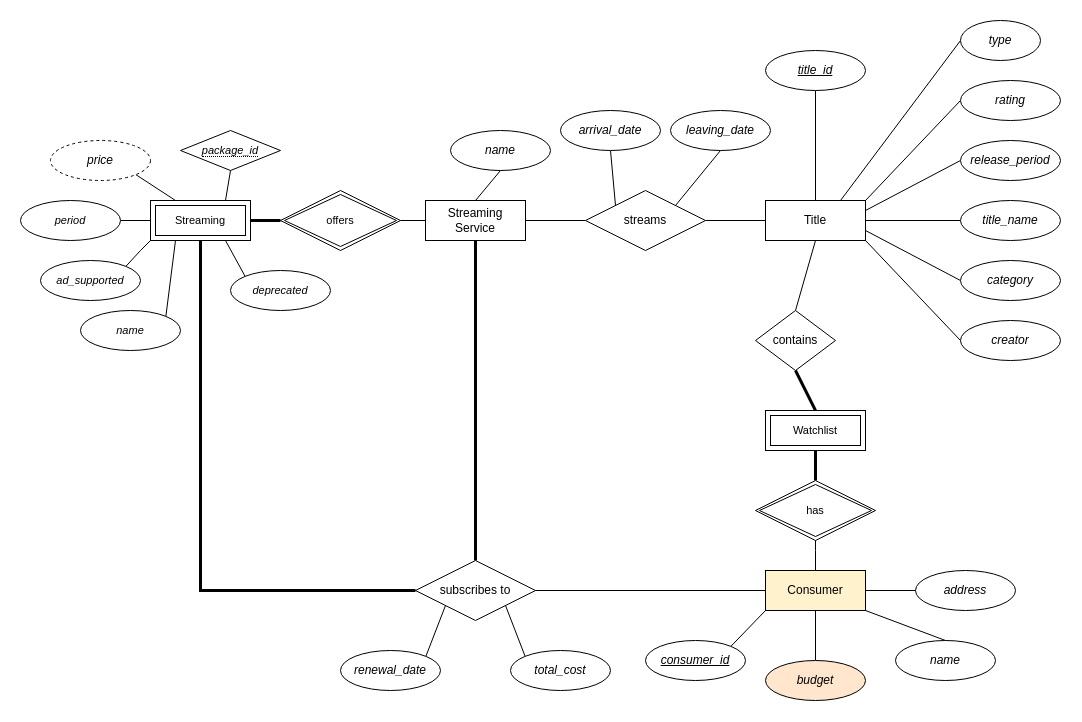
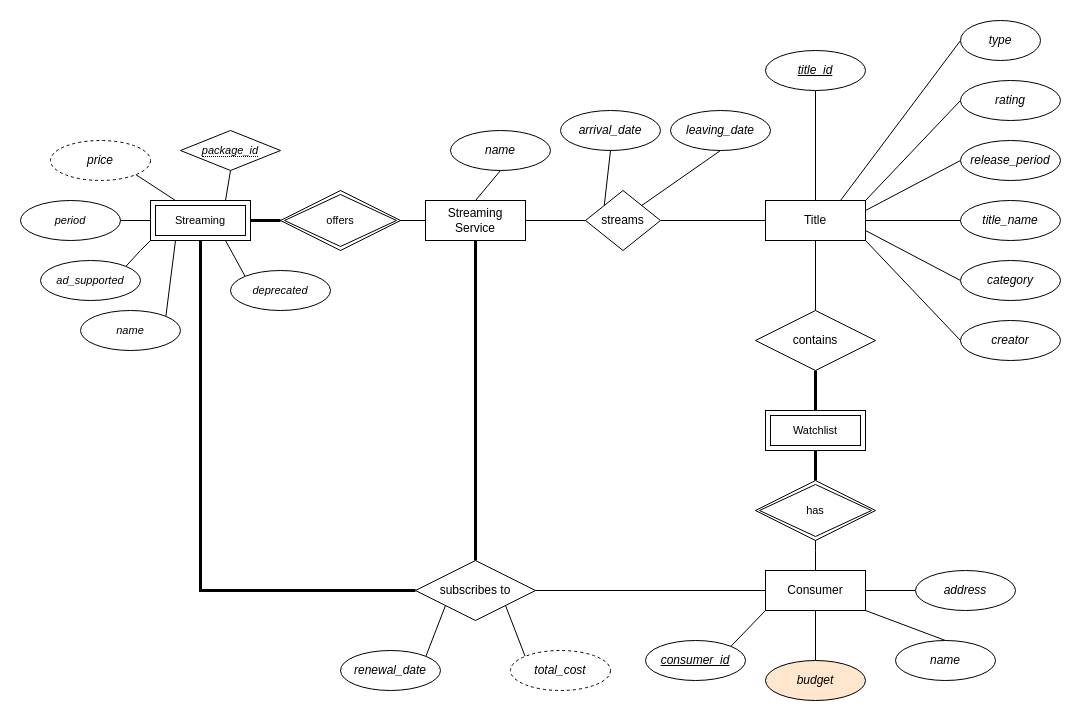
node "streams": size 120x60 -> 75x60
node "contains": size 80x60 -> 120x60
node "Consumer": fillcolor #fff2cc -> #ffffff
node "total_cost": style solid -> dashed
